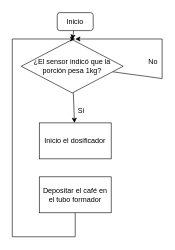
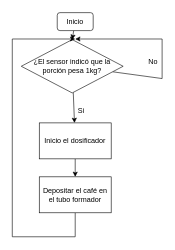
edge "Inicio el dosificador" -> "Depositar el café en el tubo formador": added
